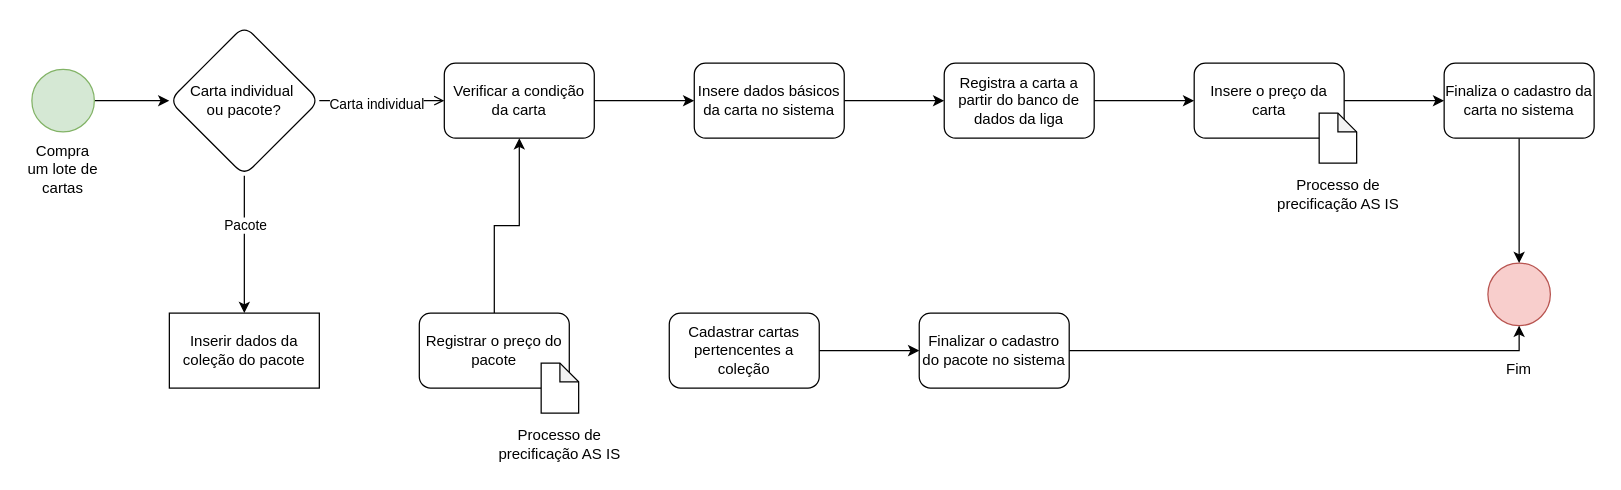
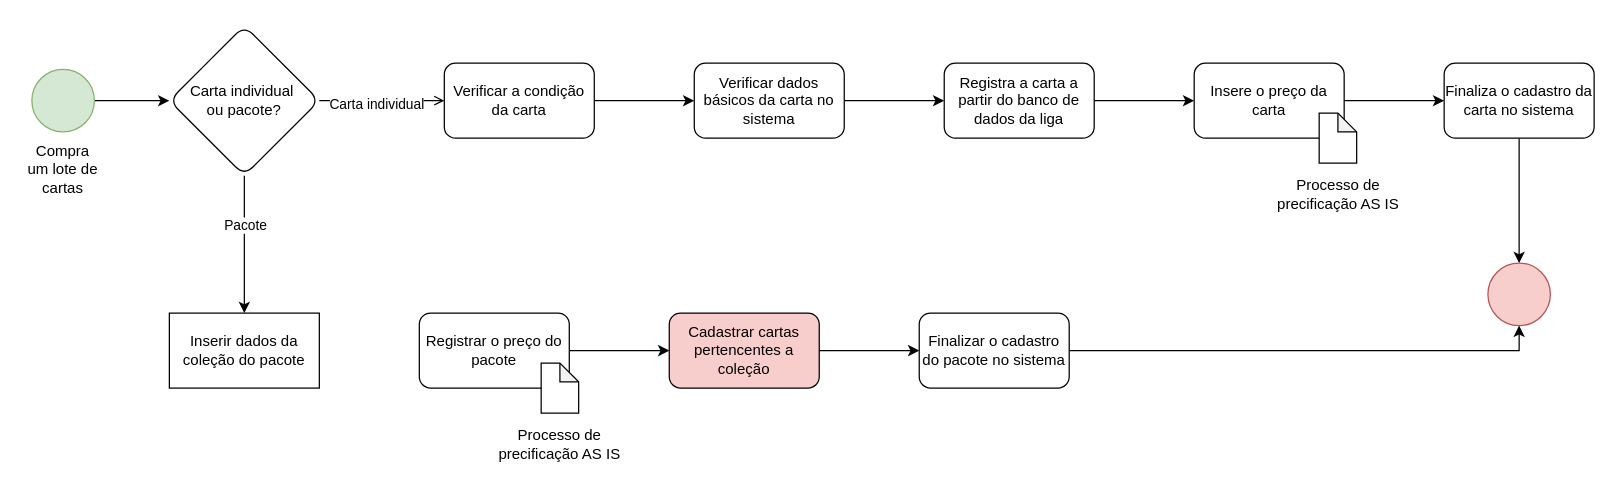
node "Insere dados básicos da carta no sistema": label "Insere dados básicos da carta no sistema" -> "Verificar dados básicos da carta no sistema"
edge "Registrar o preço do pacote" -> "Verificar a condição da carta": now "Registrar o preço do pacote" -> "Cadastrar cartas pertencentes a coleção"
node "Cadastrar cartas pertencentes a coleção": fillcolor #ffffff -> #f8cecc
node "Fim": removed
